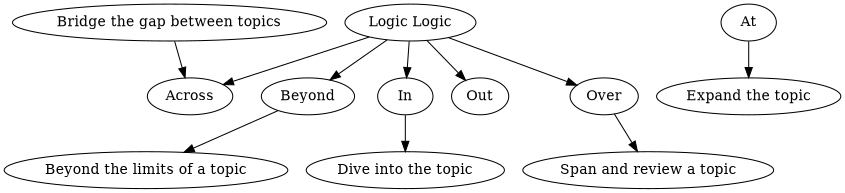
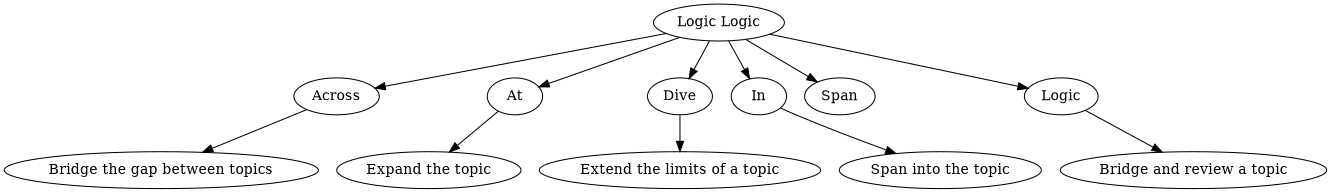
edge "Bridge the gap between topics" -> "Across": reversed
edge "Logic Logic" -> "At": added
node "Beyond": label "Beyond" -> "Dive"
node "Out": label "Out" -> "Span"
node "Over": label "Over" -> "Logic"
node "Beyond the limits of a topic": label "Beyond the limits of a topic" -> "Extend the limits of a topic"
node "Dive into the topic": label "Dive into the topic" -> "Span into the topic"
node "Span and review a topic": label "Span and review a topic" -> "Bridge and review a topic"
